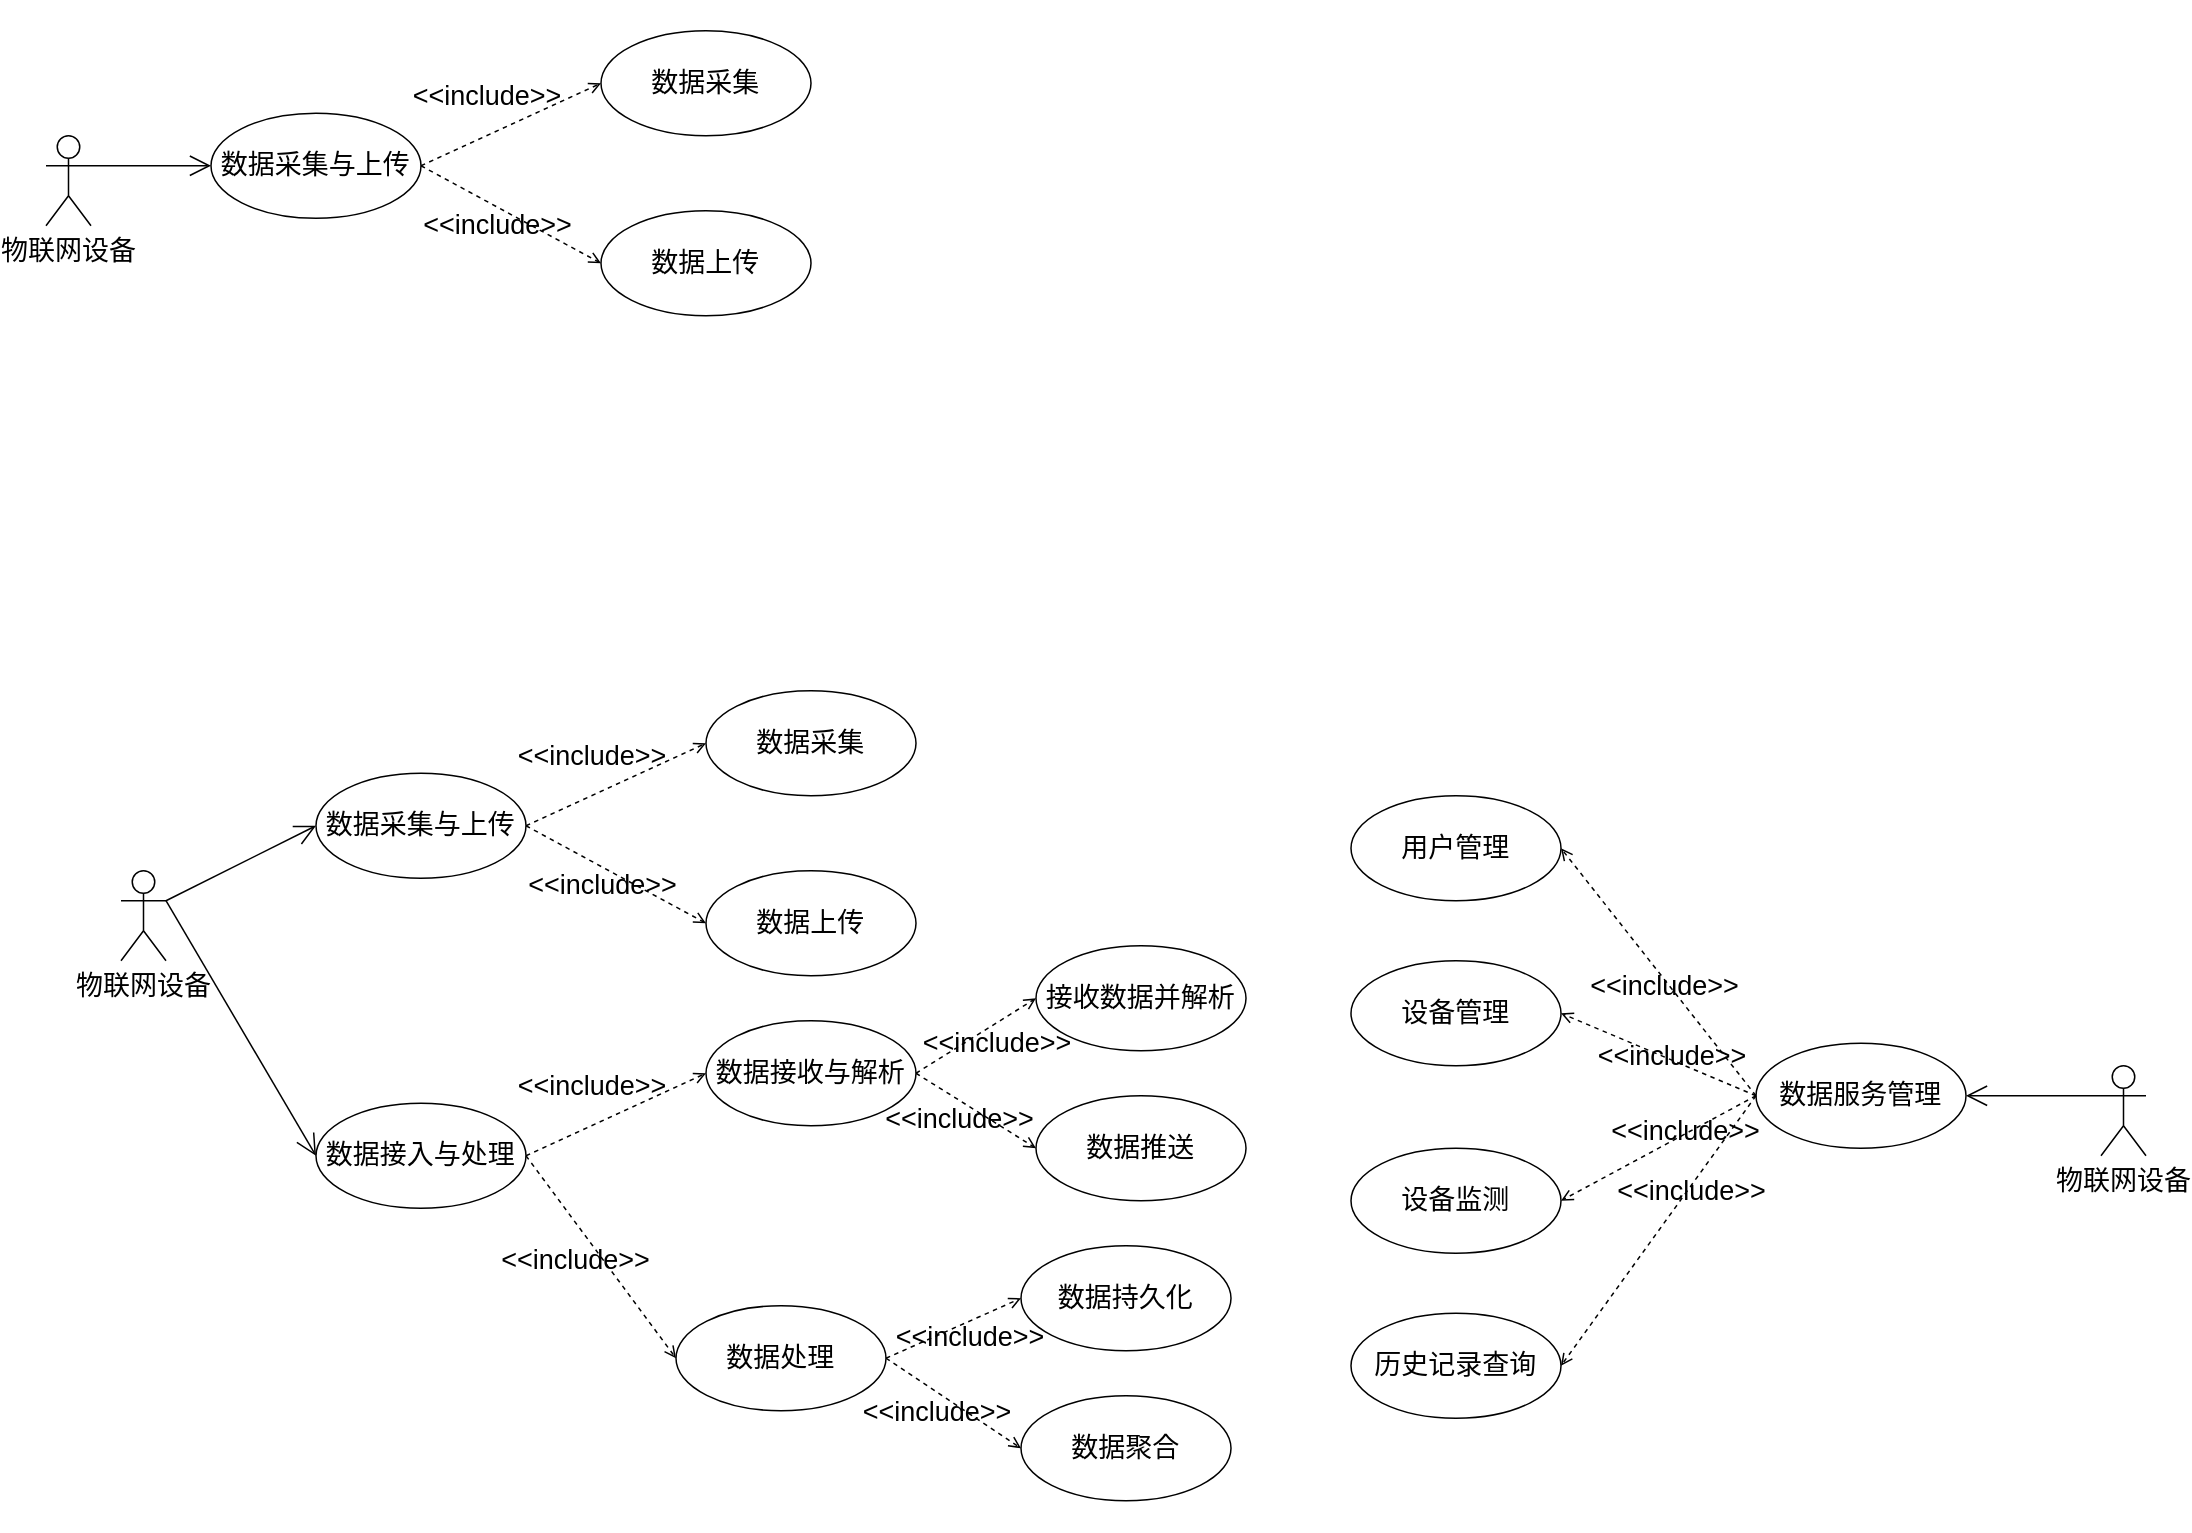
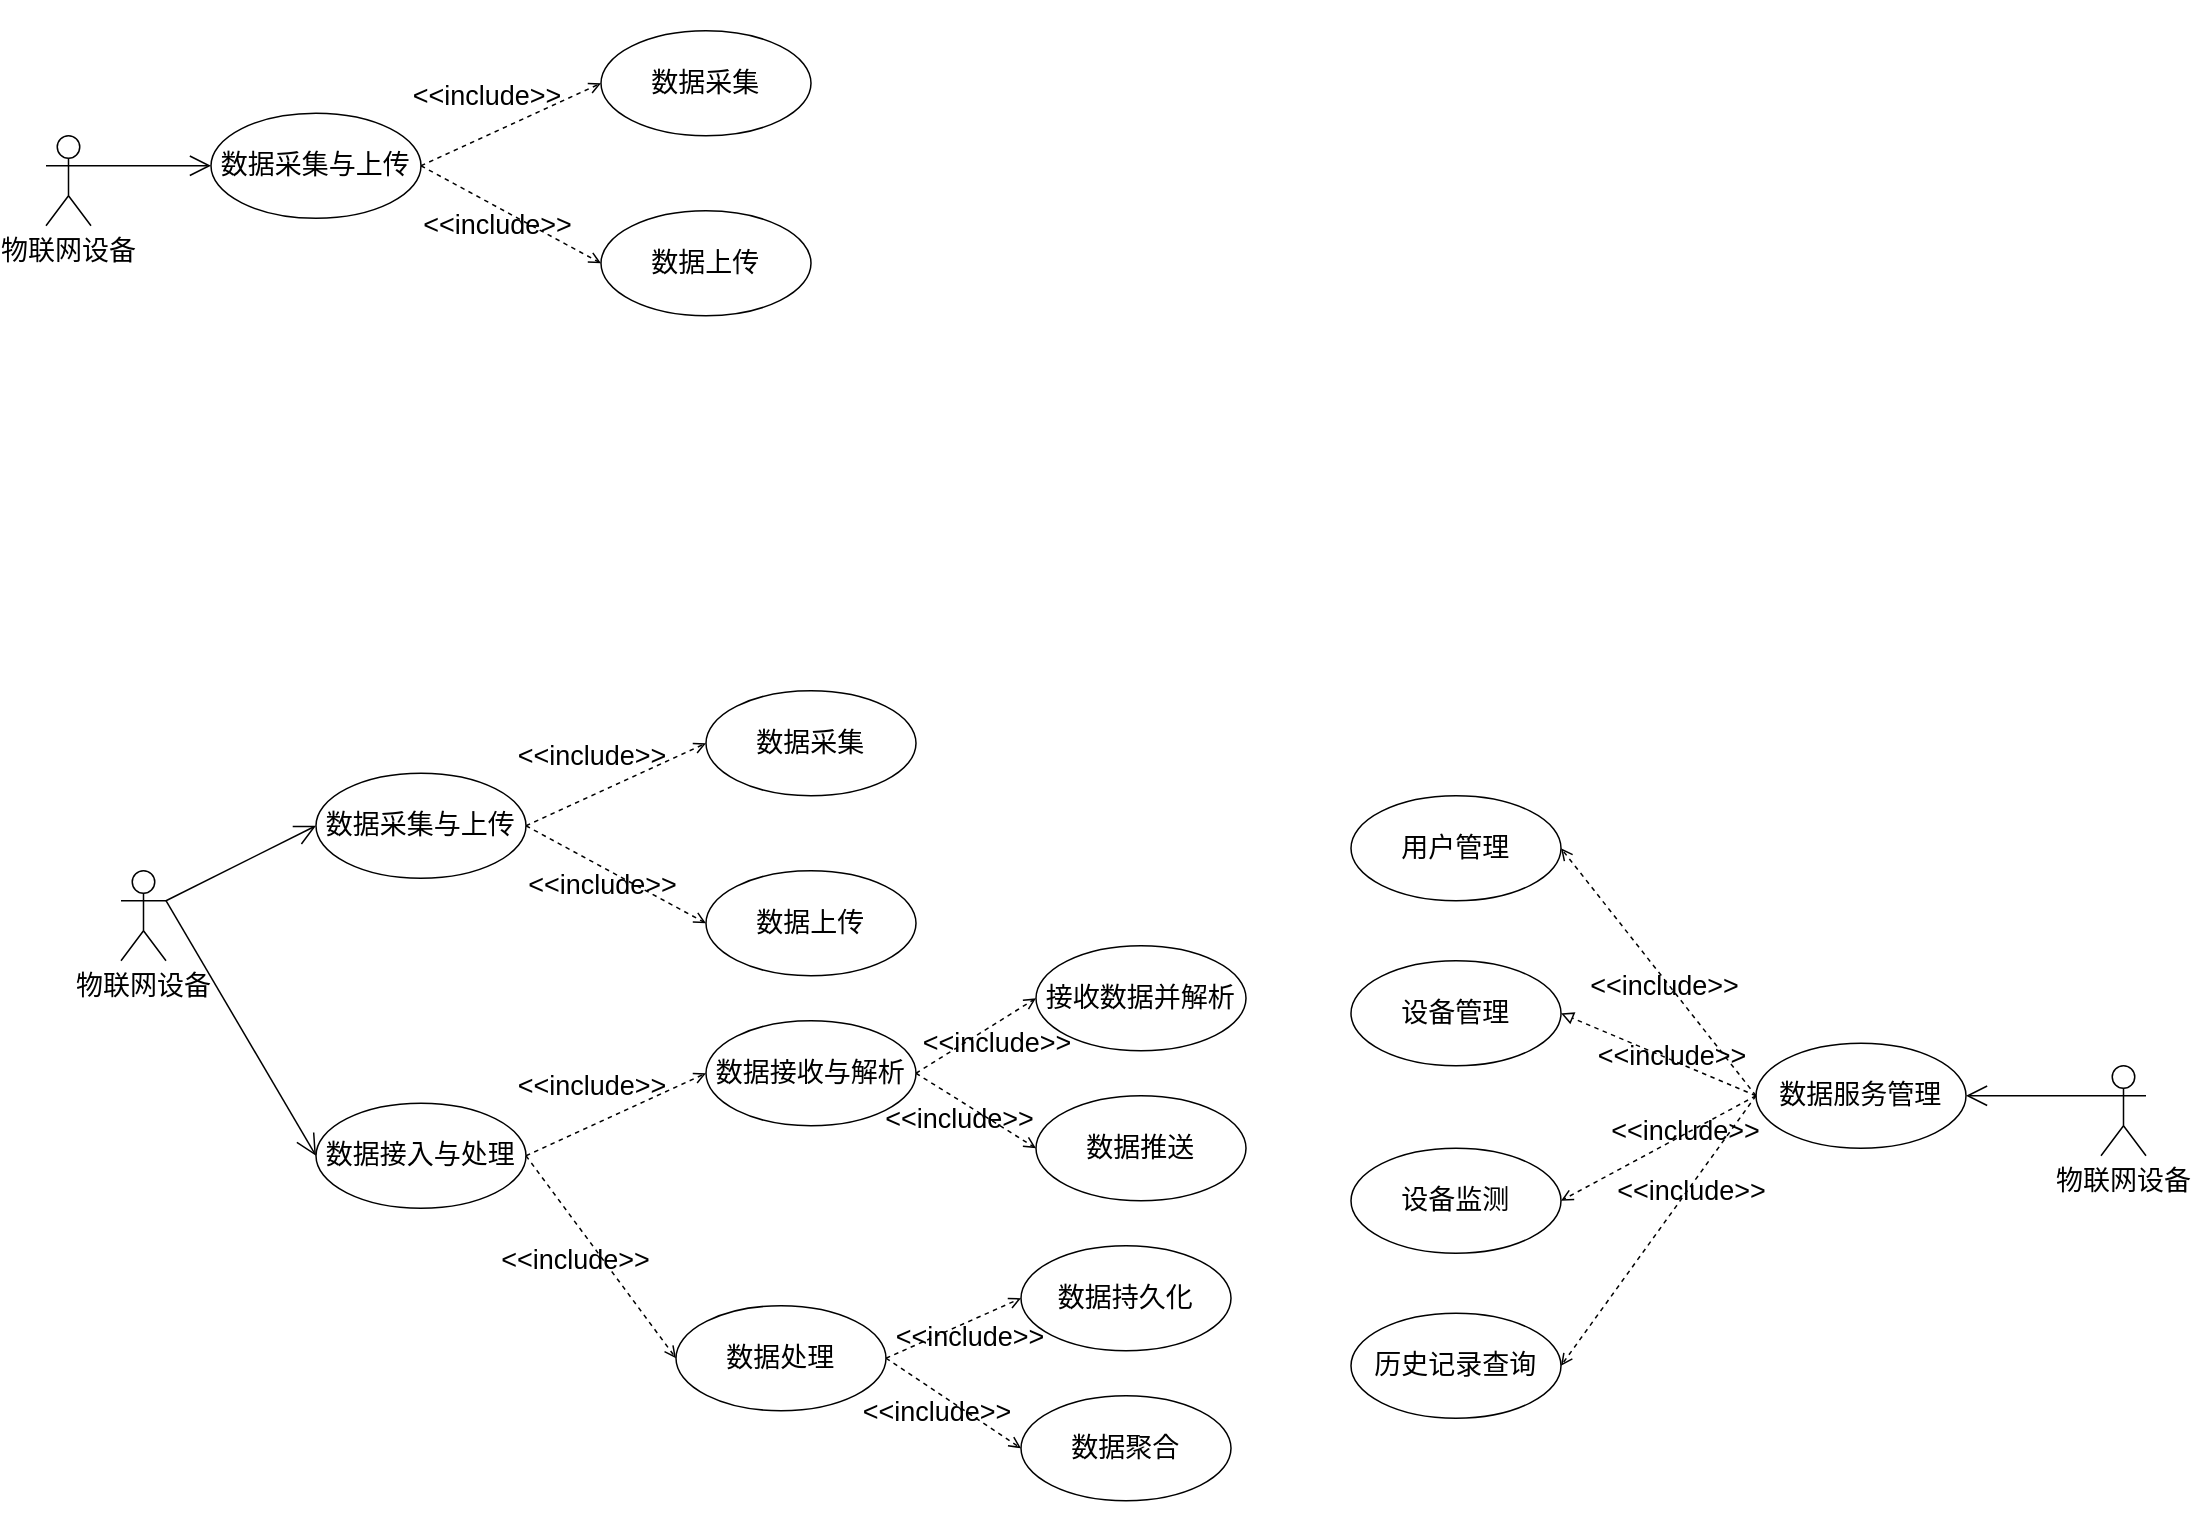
edge "数据服务管理" -> "设备管理": arrowhead open -> block
